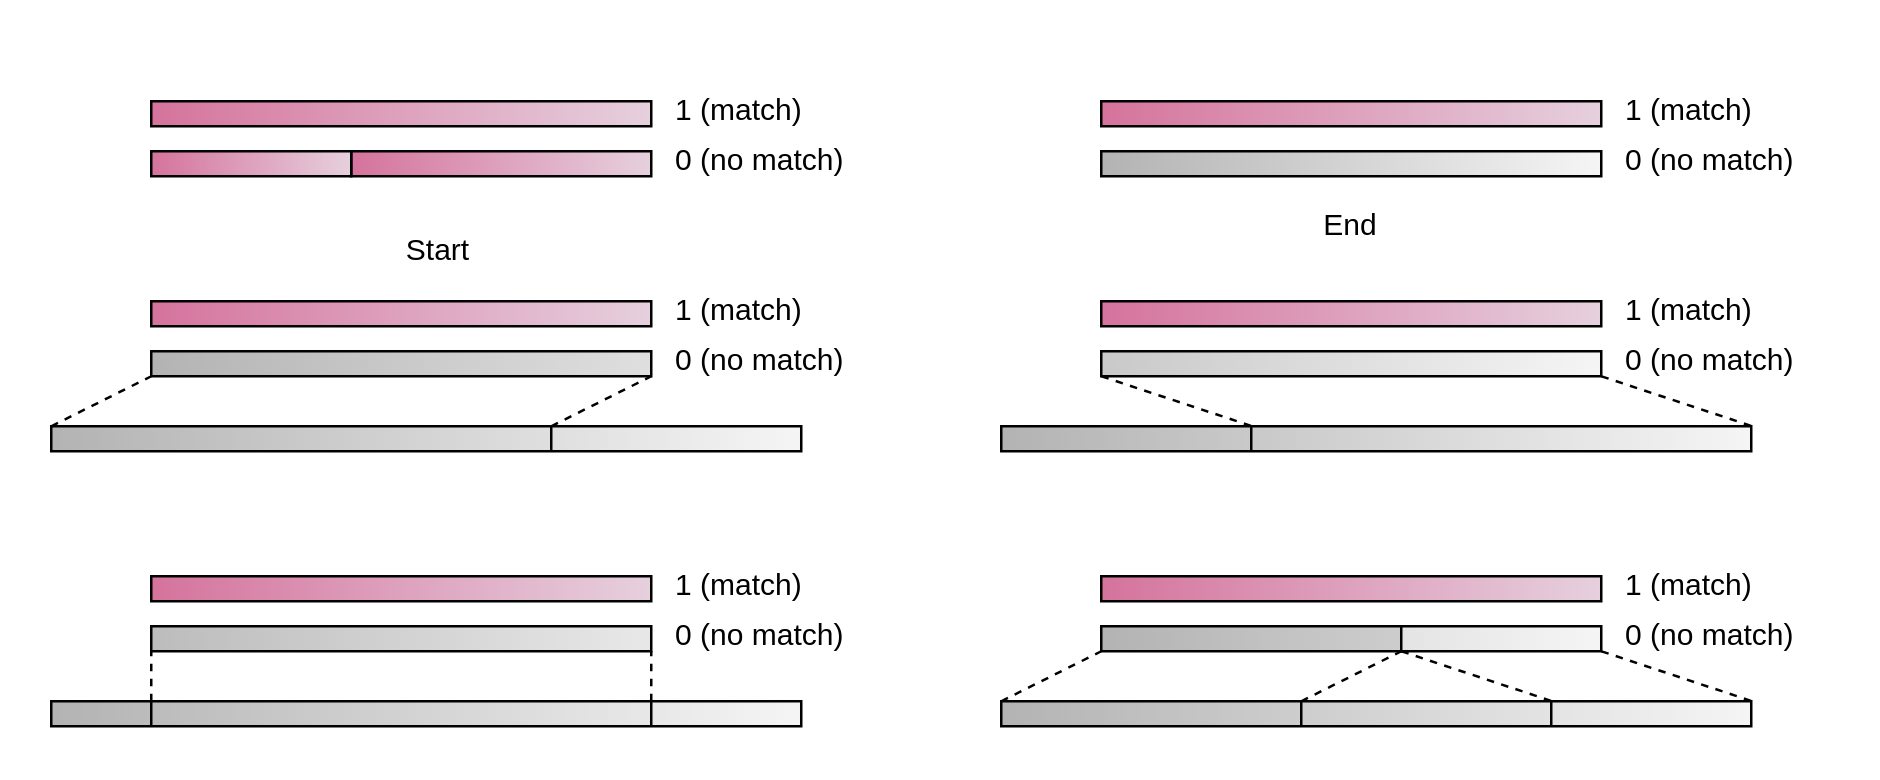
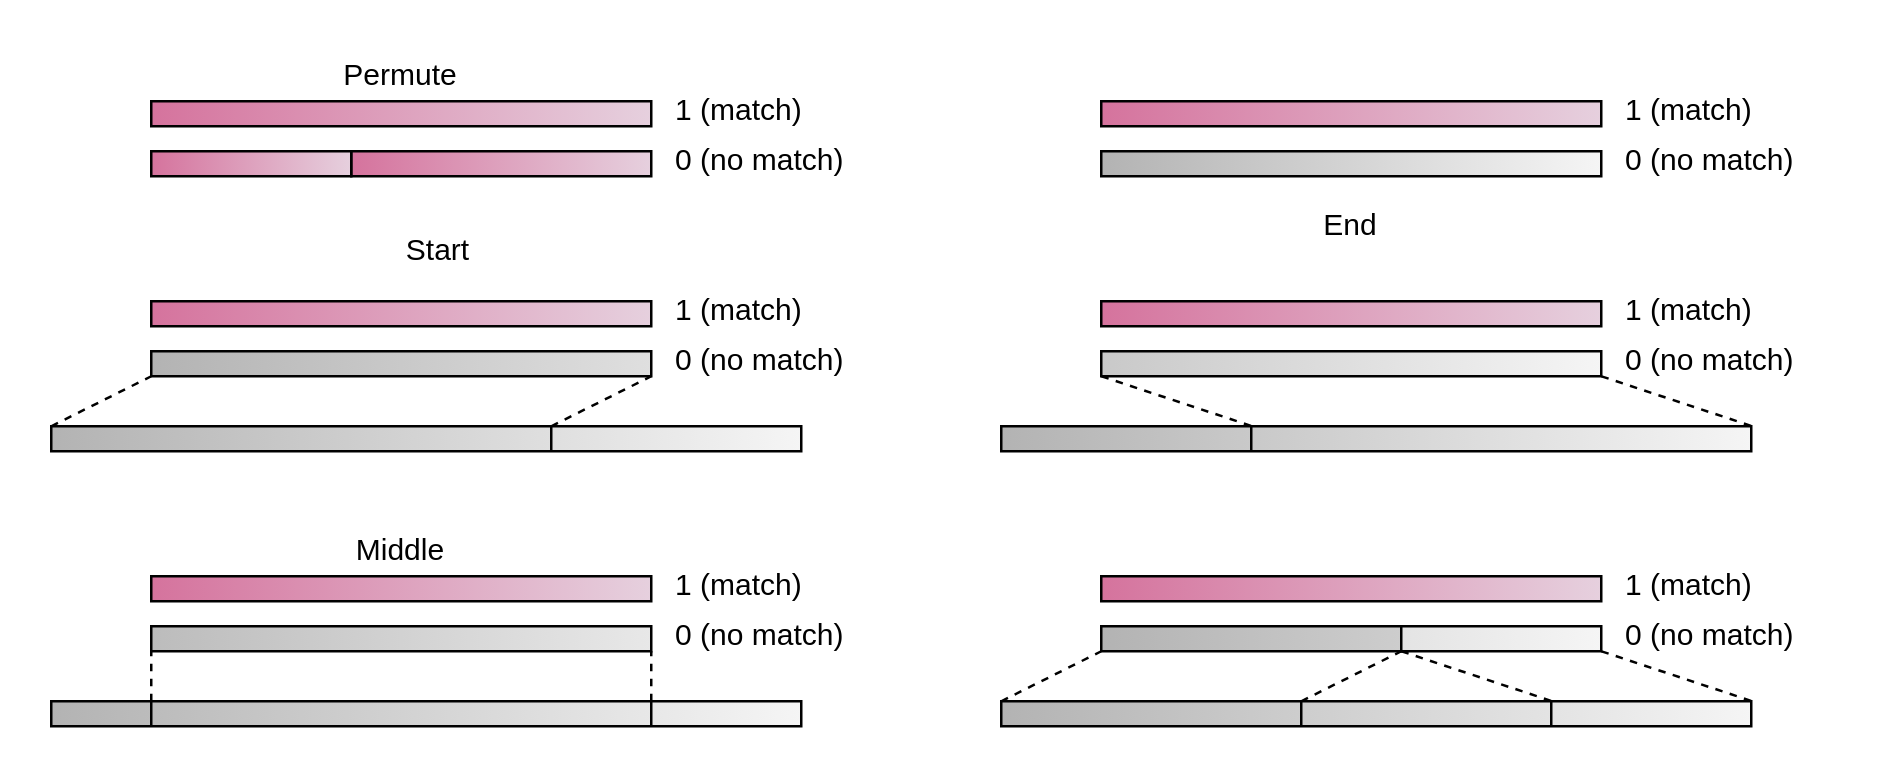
node "Permute": added
node "Middle": added
